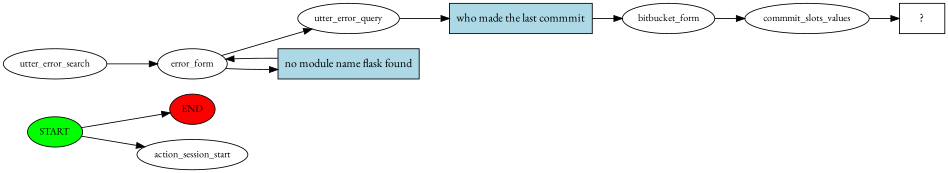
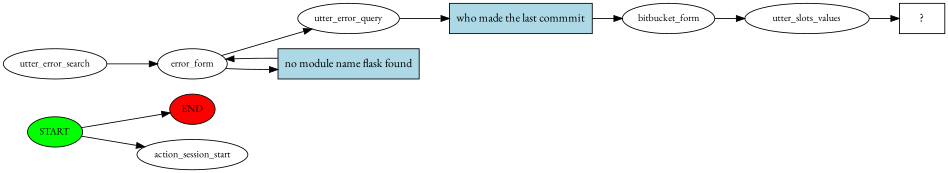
node "commmit_slots_values": label "commmit_slots_values" -> "utter_slots_values"
